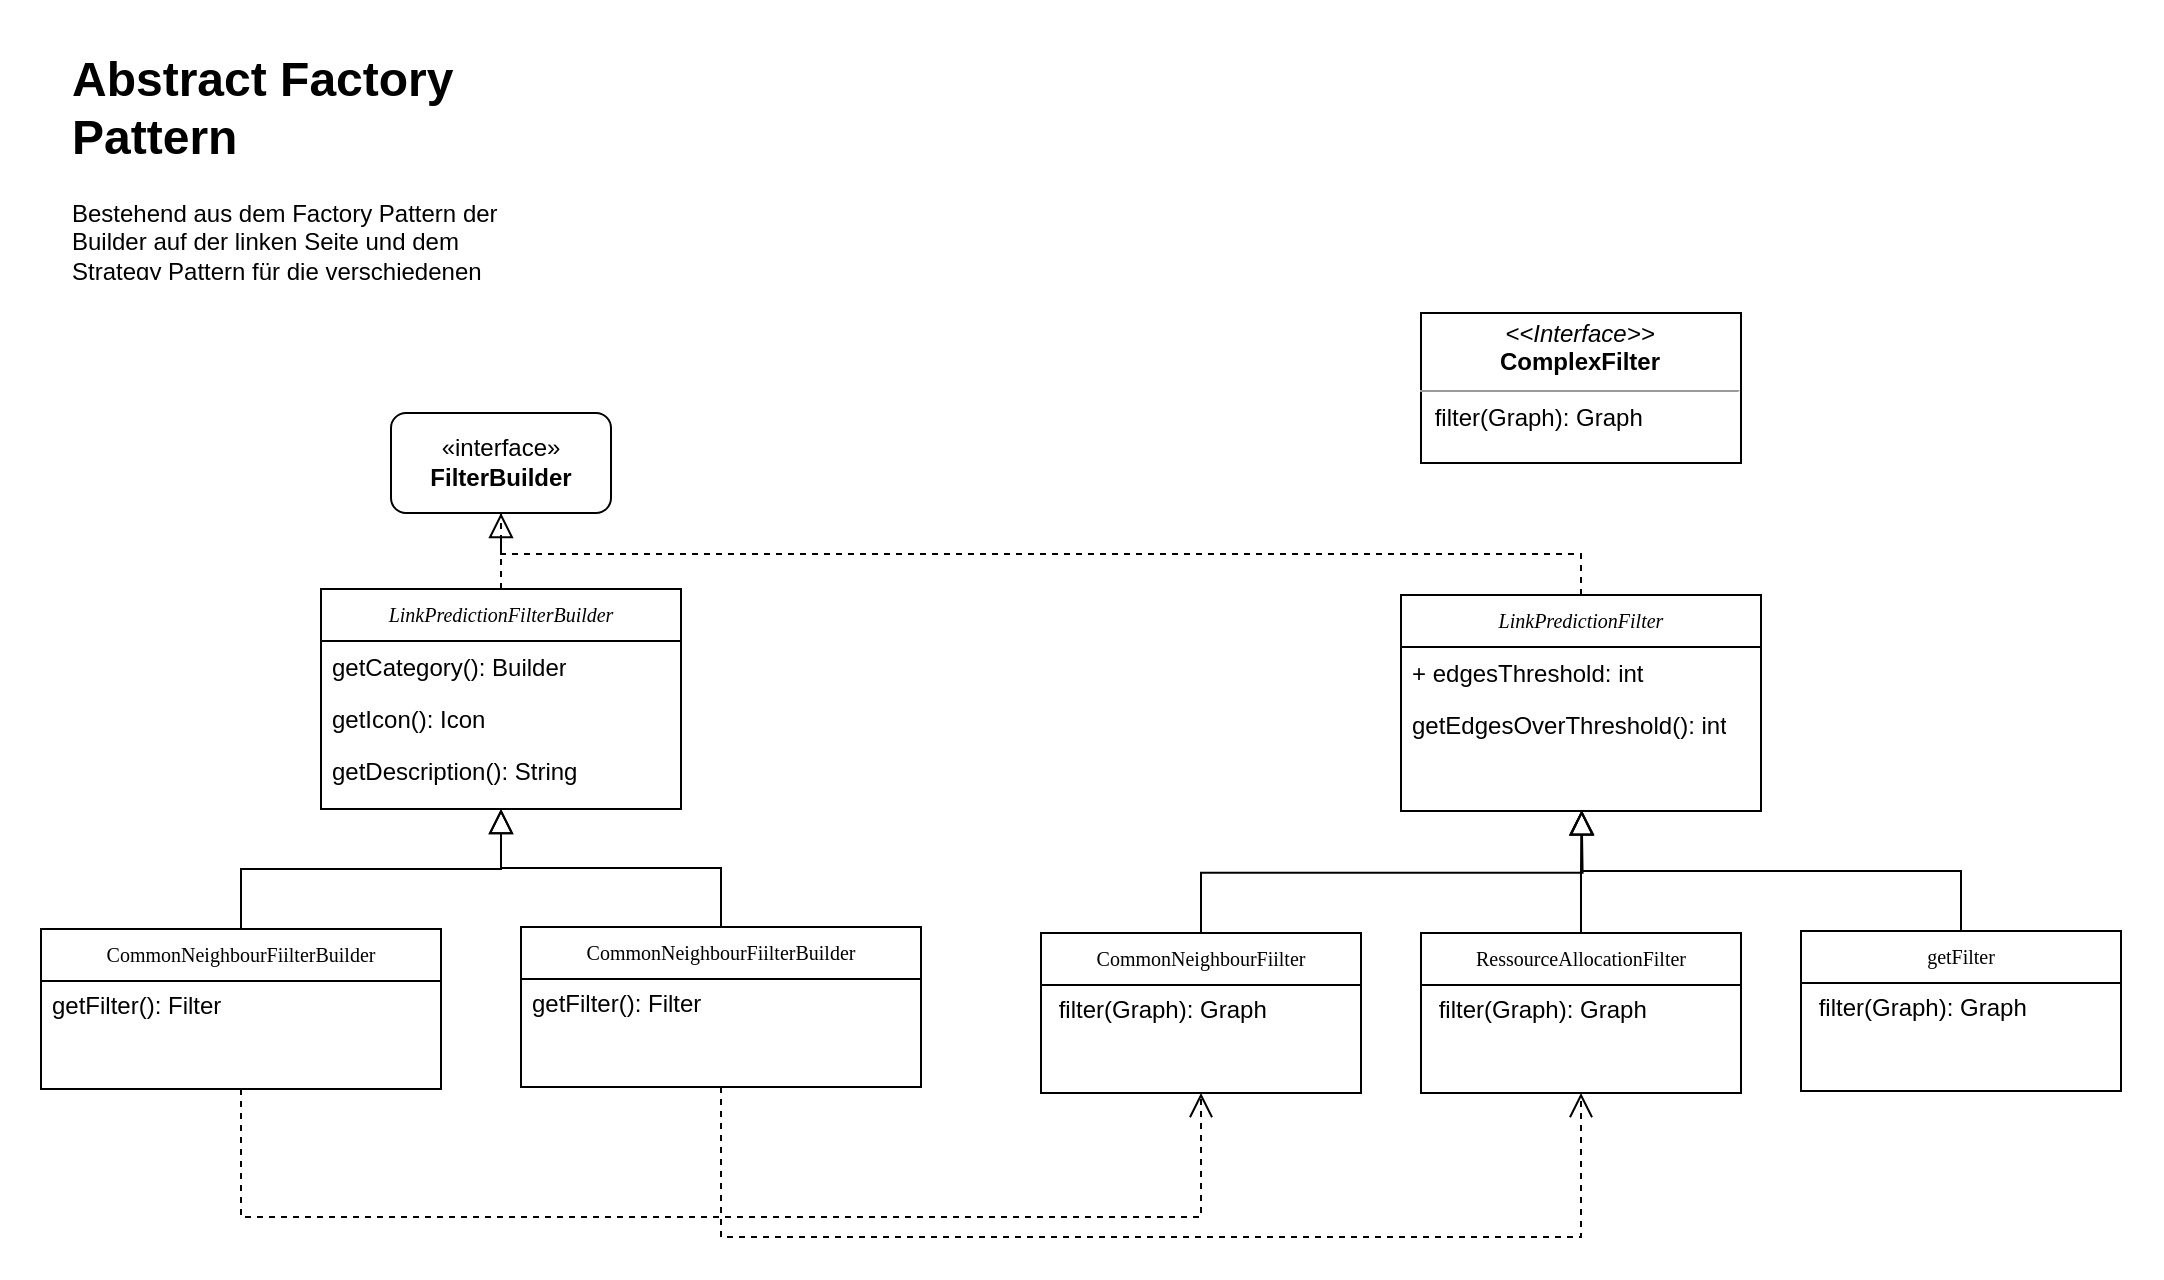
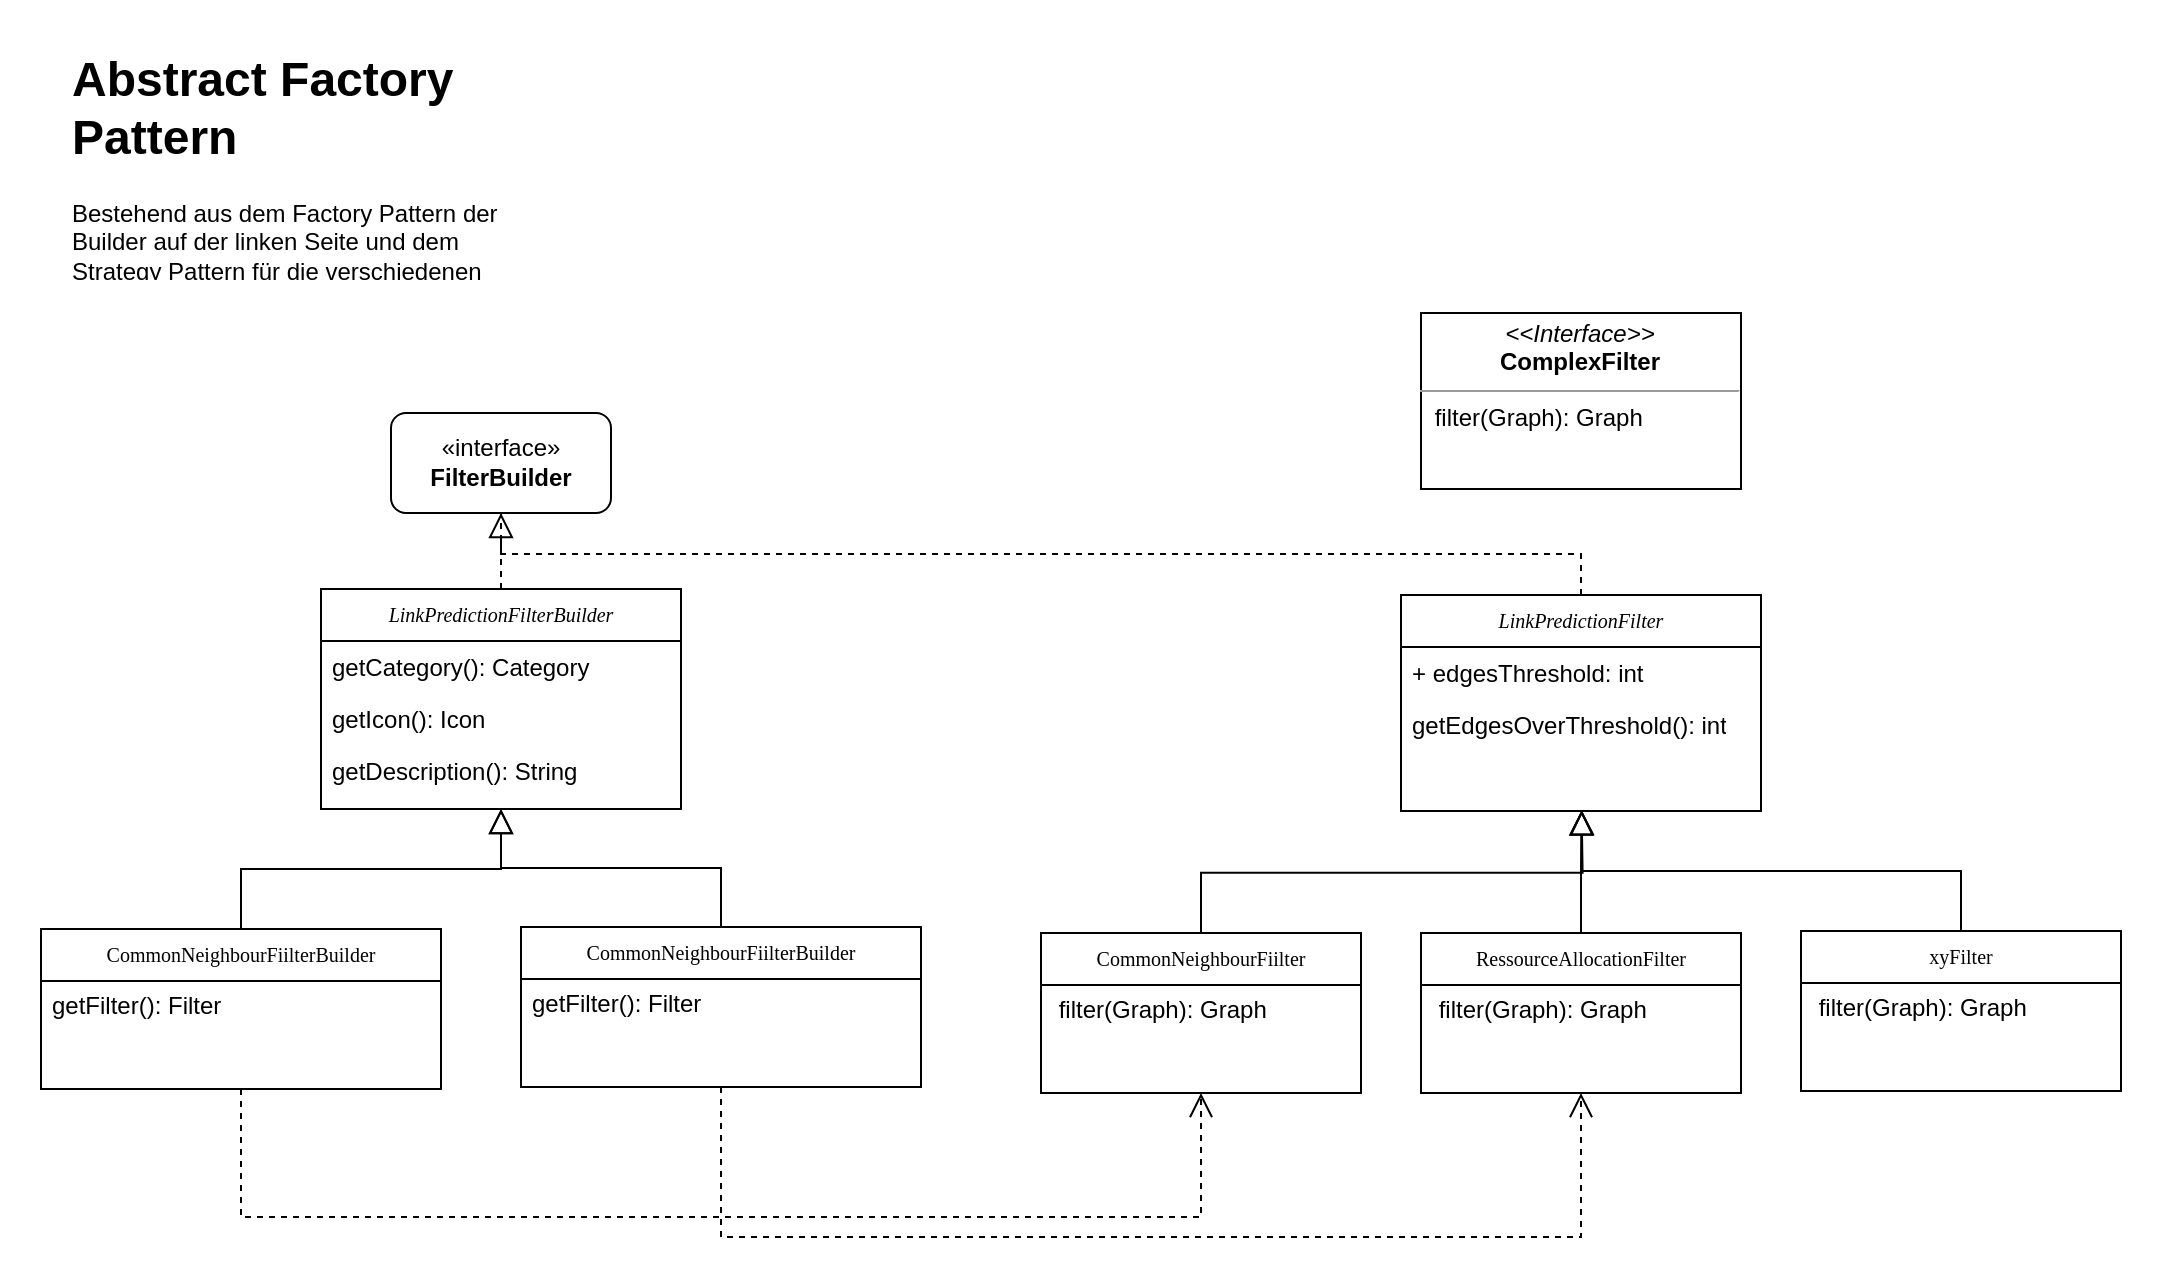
node "<<Interface>> ComplexFilter filter(Graph): Graph": size 320x150 -> 320x176
node "getCategory(): Builder": label "getCategory(): Builder" -> "getCategory(): Category"
node "getFilter": label "getFilter" -> "xyFilter"
